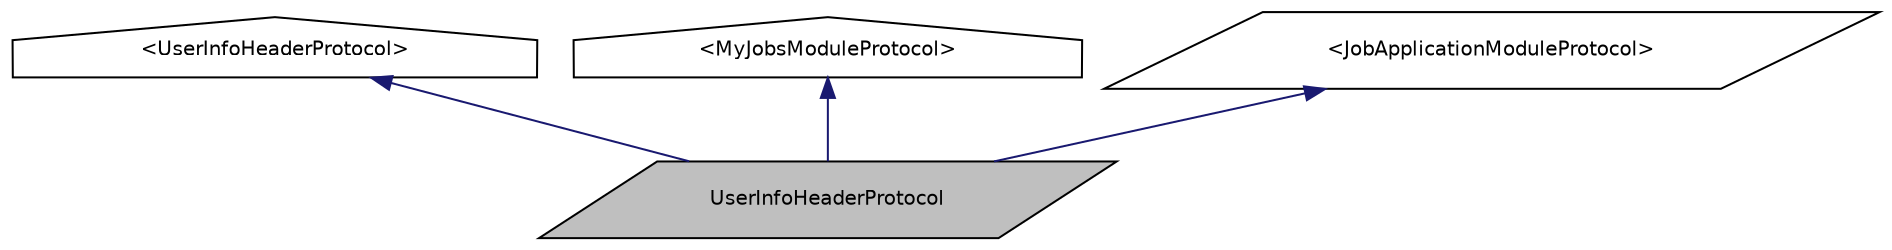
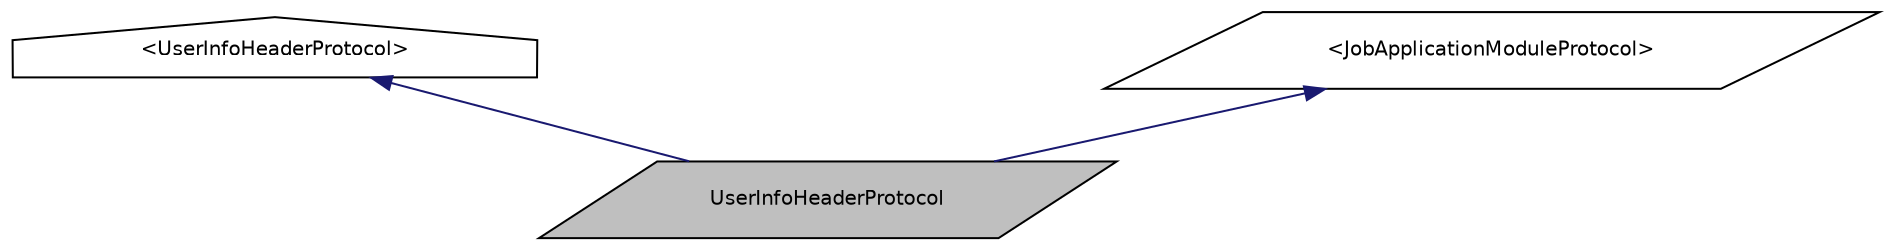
node "<MyJobsModuleProtocol>": removed
